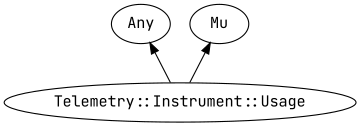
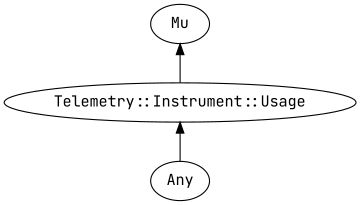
edge "Telemetry::Instrument::Usage" -> "Any": reversed
